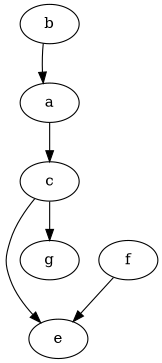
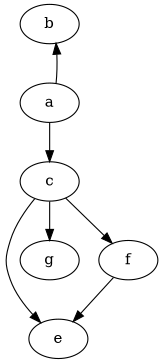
edge "b" -> "a": reversed
edge "c" -> "f": added
